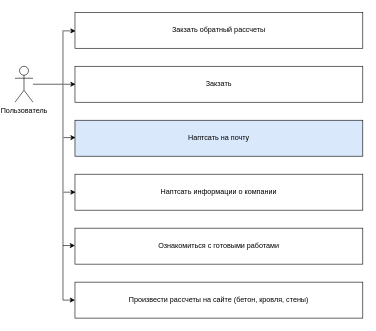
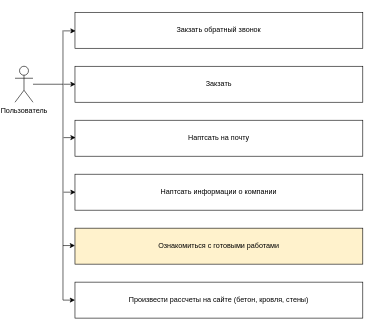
node "Закзать обратный рассчеты": label "Закзать обратный рассчеты" -> "Закзать обратный звонок"
node "Наптсать на почту": fillcolor #dae8fc -> #ffffff
node "Ознакомиться с готовыми работами": fillcolor #ffffff -> #fff2cc
